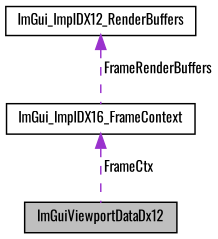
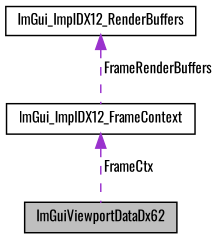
node "ImGui_ImplDX16_FrameContext": label "ImGui_ImplDX16_FrameContext" -> "ImGui_ImplDX12_FrameContext"
node "ImGuiViewportDataDx12": label "ImGuiViewportDataDx12" -> "ImGuiViewportDataDx62"
